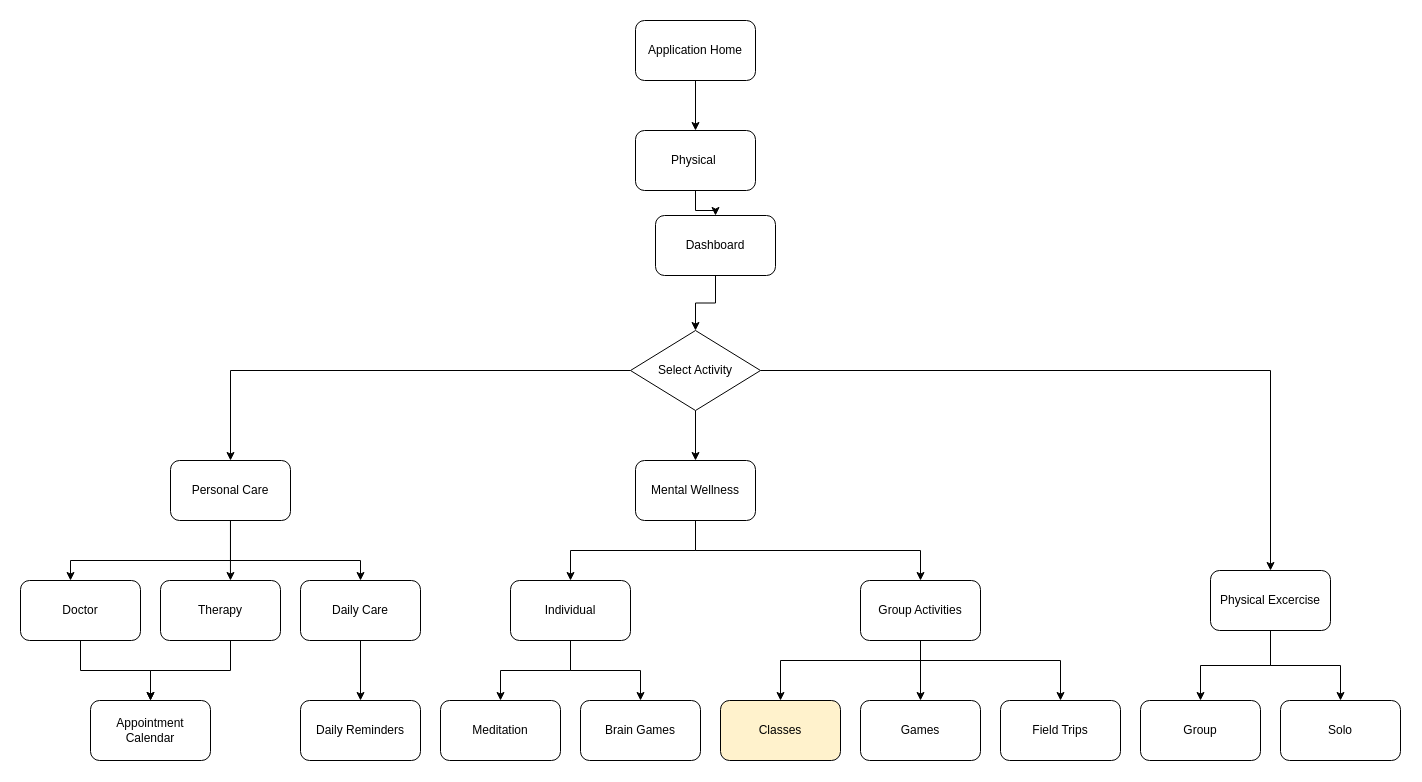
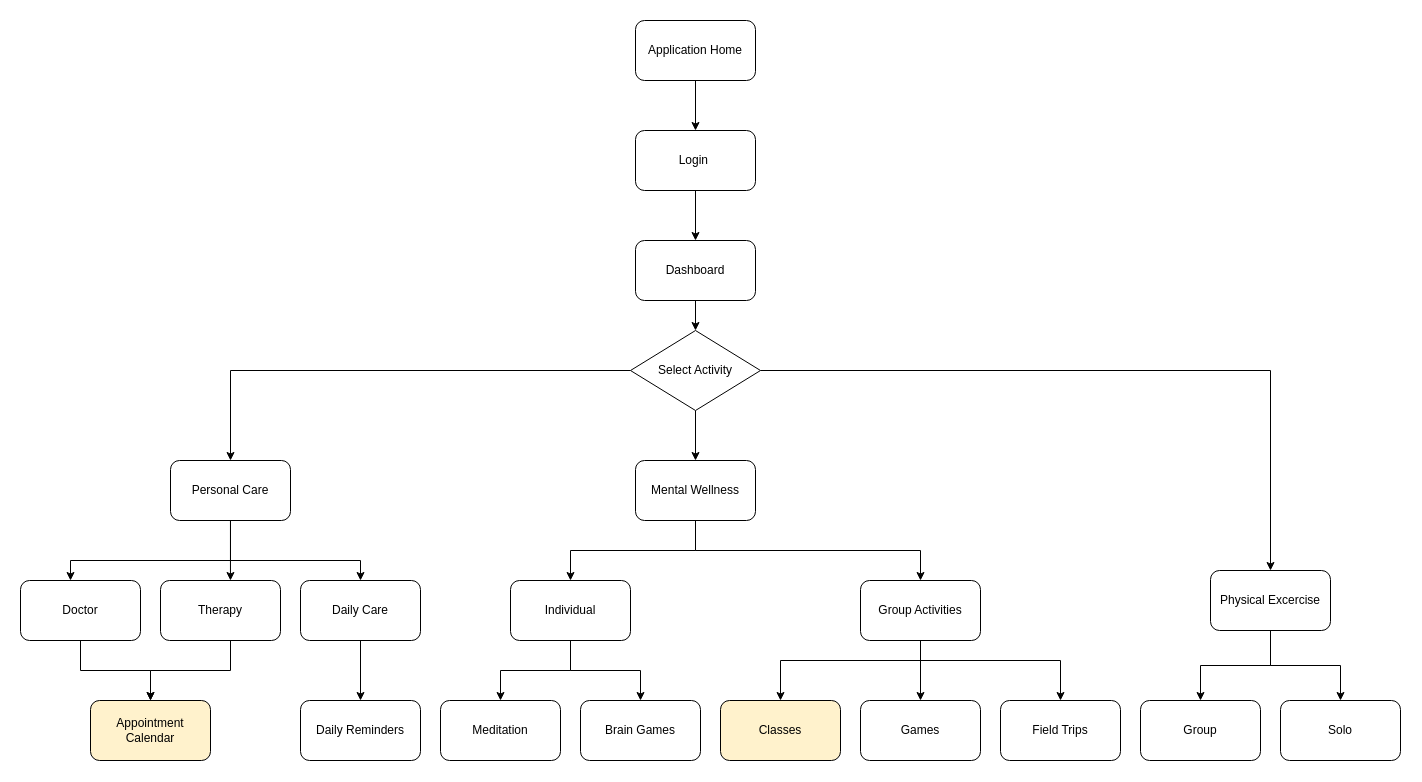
node "Physical": label "Physical" -> "Login"
node "Dashboard": moved (716, 246) -> (696, 271)
node "Appointment Calendar": fillcolor #ffffff -> #fff2cc
